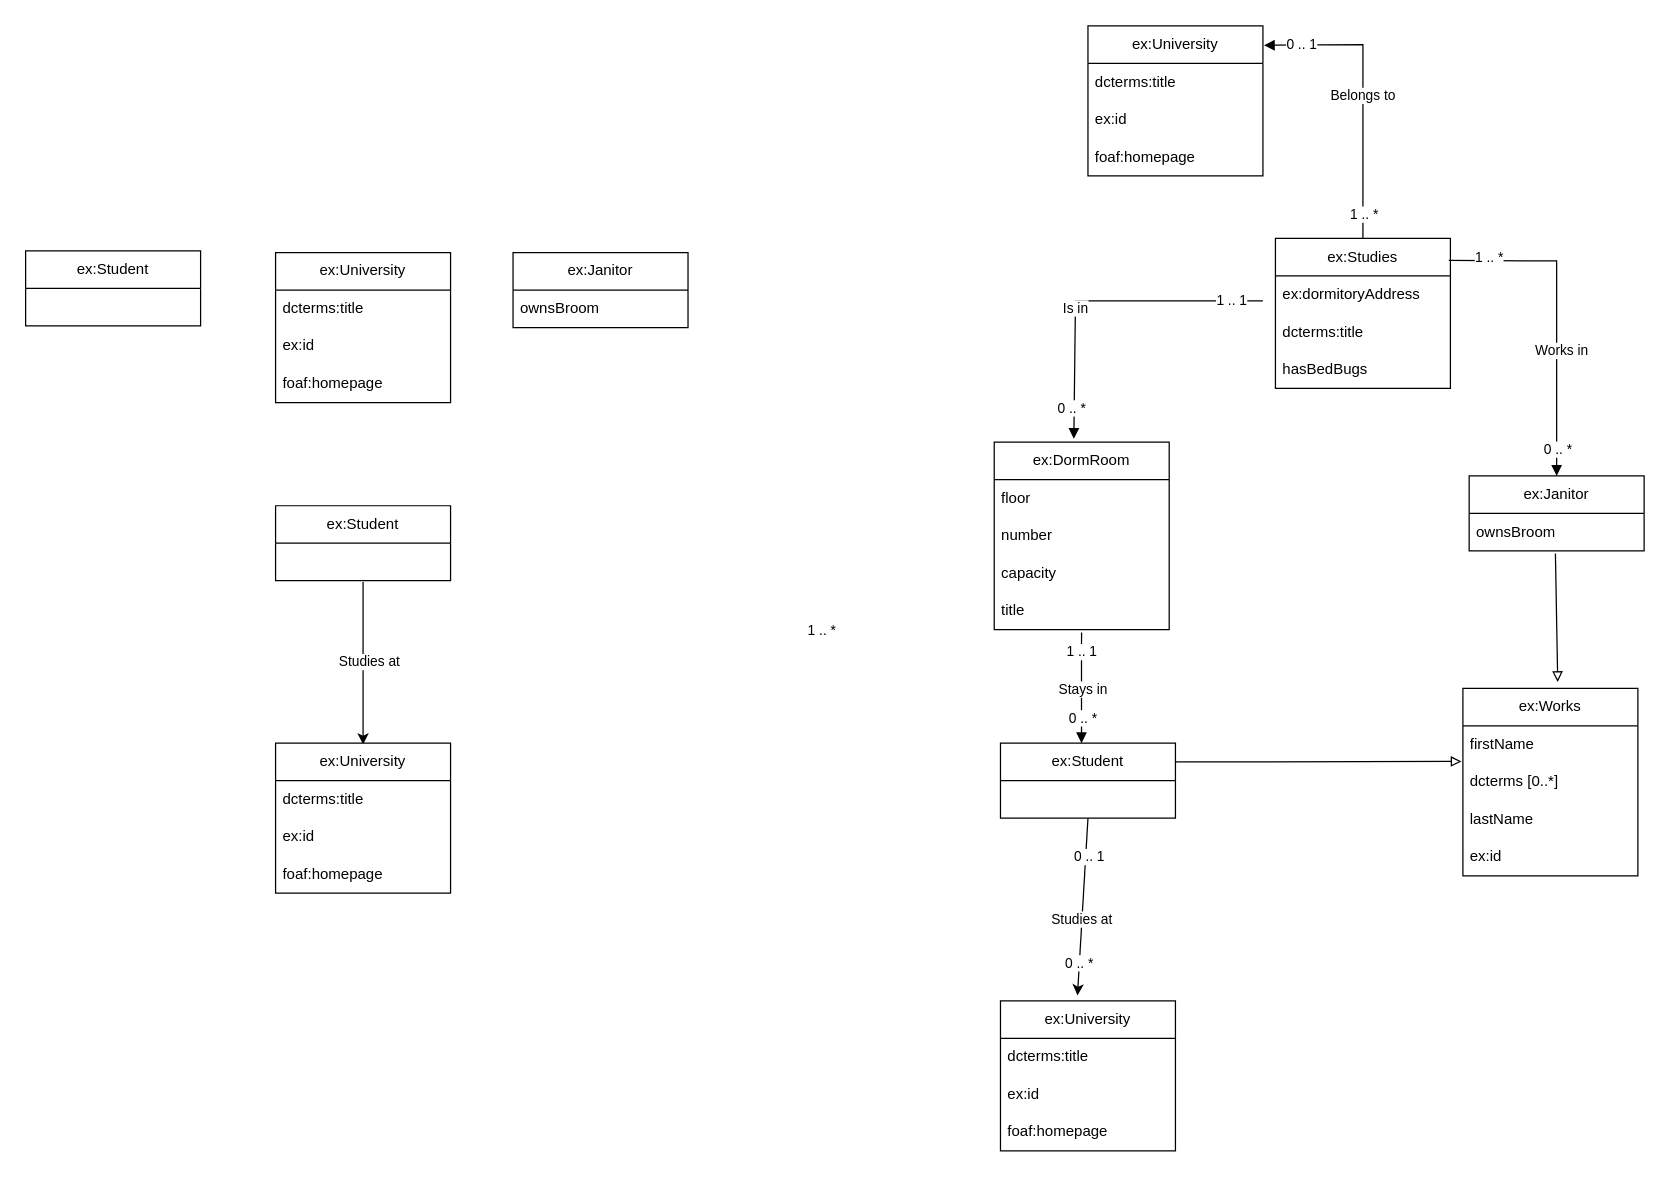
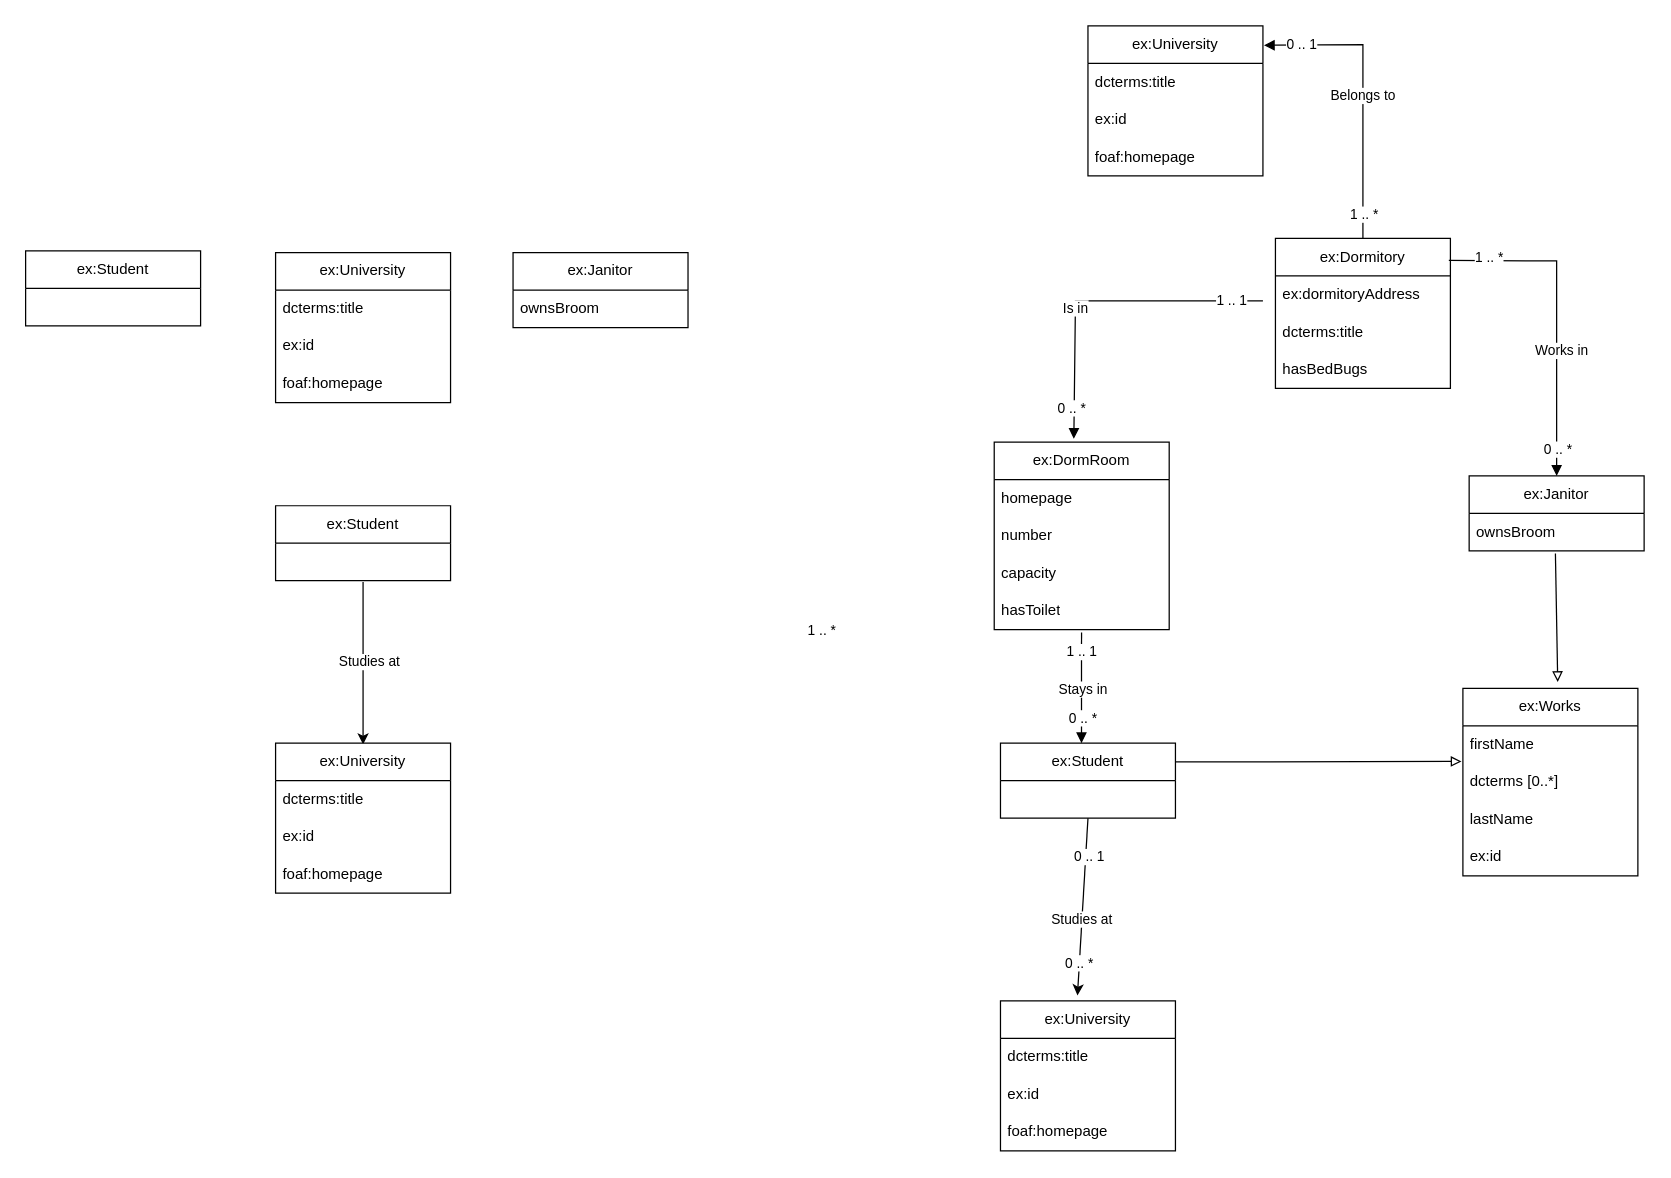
node "ex:Studies": label "ex:Studies" -> "ex:Dormitory"
node "floor": label "floor" -> "homepage"
node "title": label "title" -> "hasToilet"
